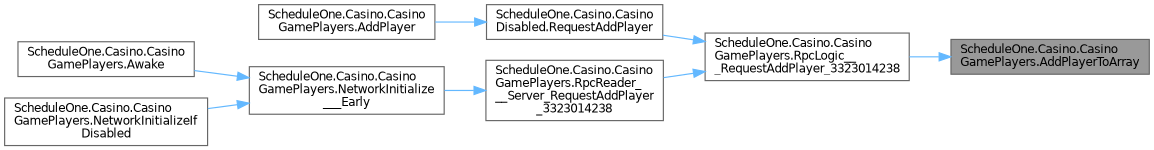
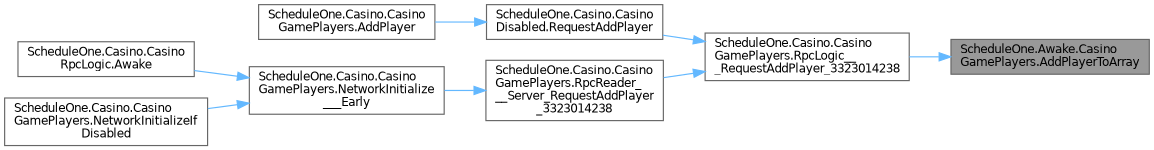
node "ScheduleOne.Casino.Casino GamePlayers.AddPlayerToArray": label "ScheduleOne.Casino.Casino GamePlayers.AddPlayerToArray" -> "ScheduleOne.Awake.Casino GamePlayers.AddPlayerToArray"
node "ScheduleOne.Casino.Casino GamePlayers.Awake": label "ScheduleOne.Casino.Casino GamePlayers.Awake" -> "ScheduleOne.Casino.Casino RpcLogic.Awake"
